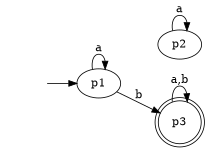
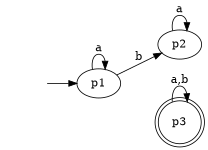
edge "p1" -> "p3": now "p1" -> "p2"
